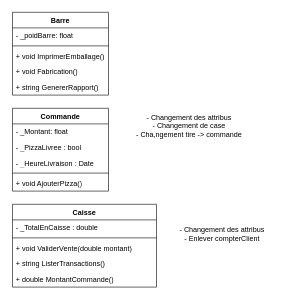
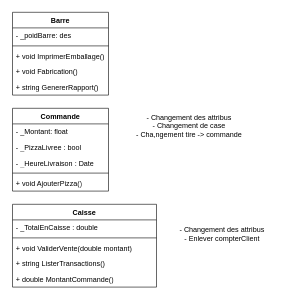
node "- _poidBarre: float": label "- _poidBarre: float" -> "- _poidBarre: des"
